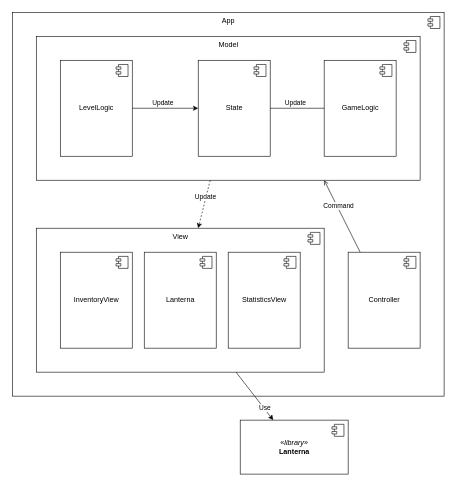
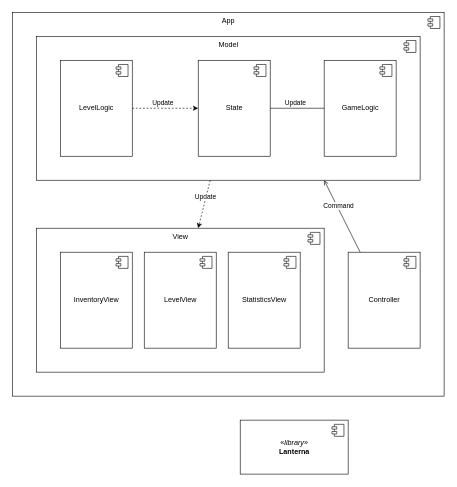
edge "LevelLogic" -> "State": style solid -> dashed
node "Lanterna": label "Lanterna" -> "LevelView"
edge "View" -> "«library» Lanterna": removed, label "Use"
